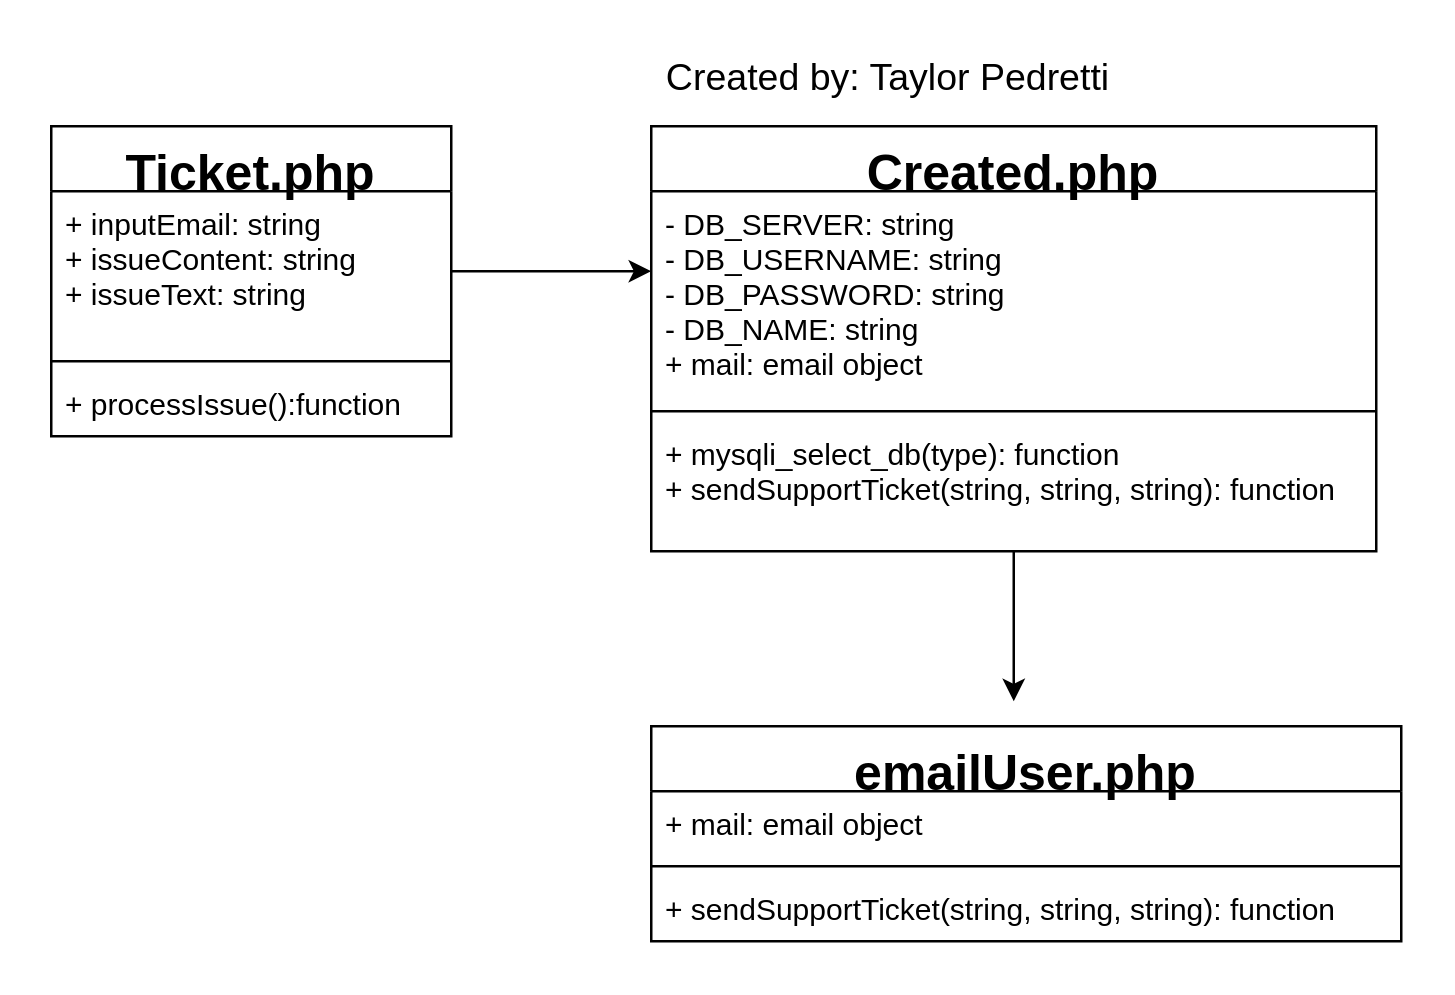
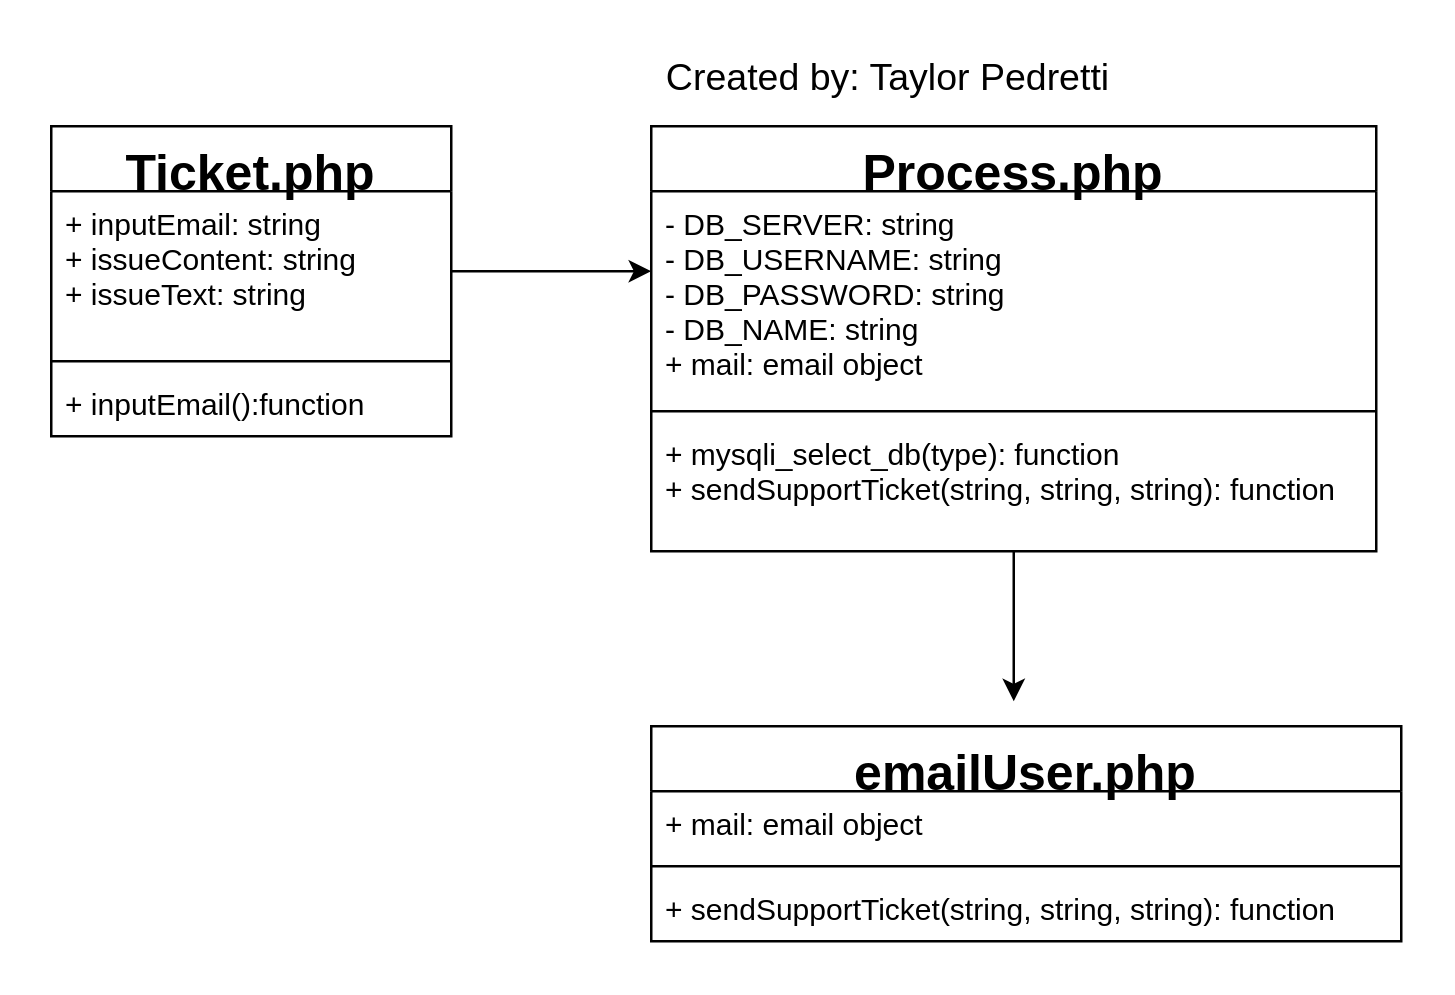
node "Created.php": label "Created.php" -> "Process.php"
node "+ processIssue():function": label "+ processIssue():function" -> "+ inputEmail():function"
